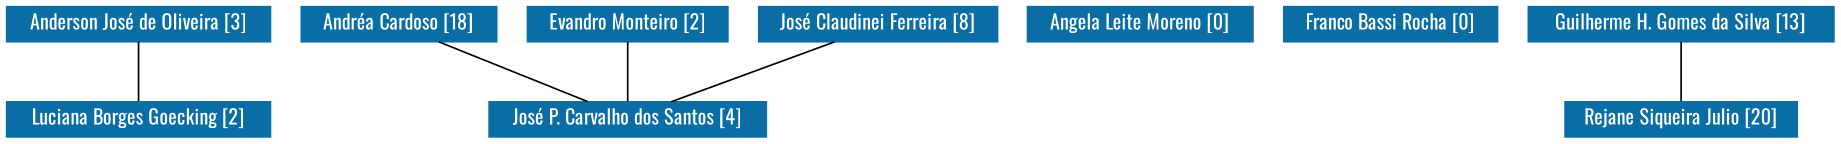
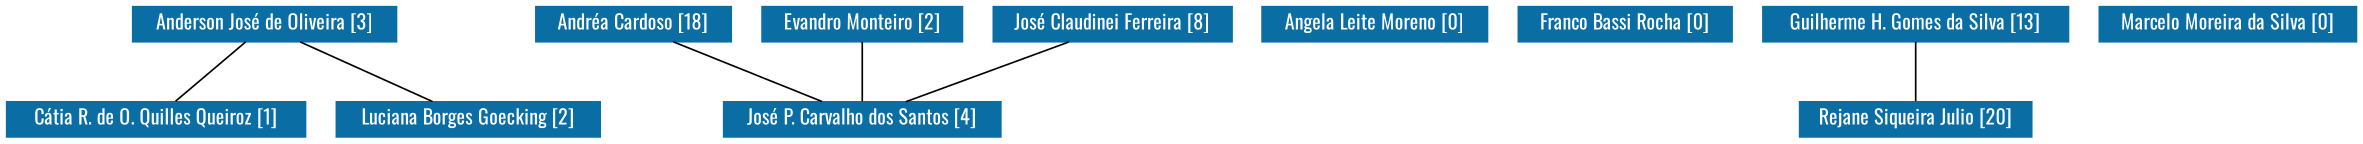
node "Marcelo Moreira da Silva [0]": added
node "Cátia R. de O. Quilles Queiroz [1]": added
